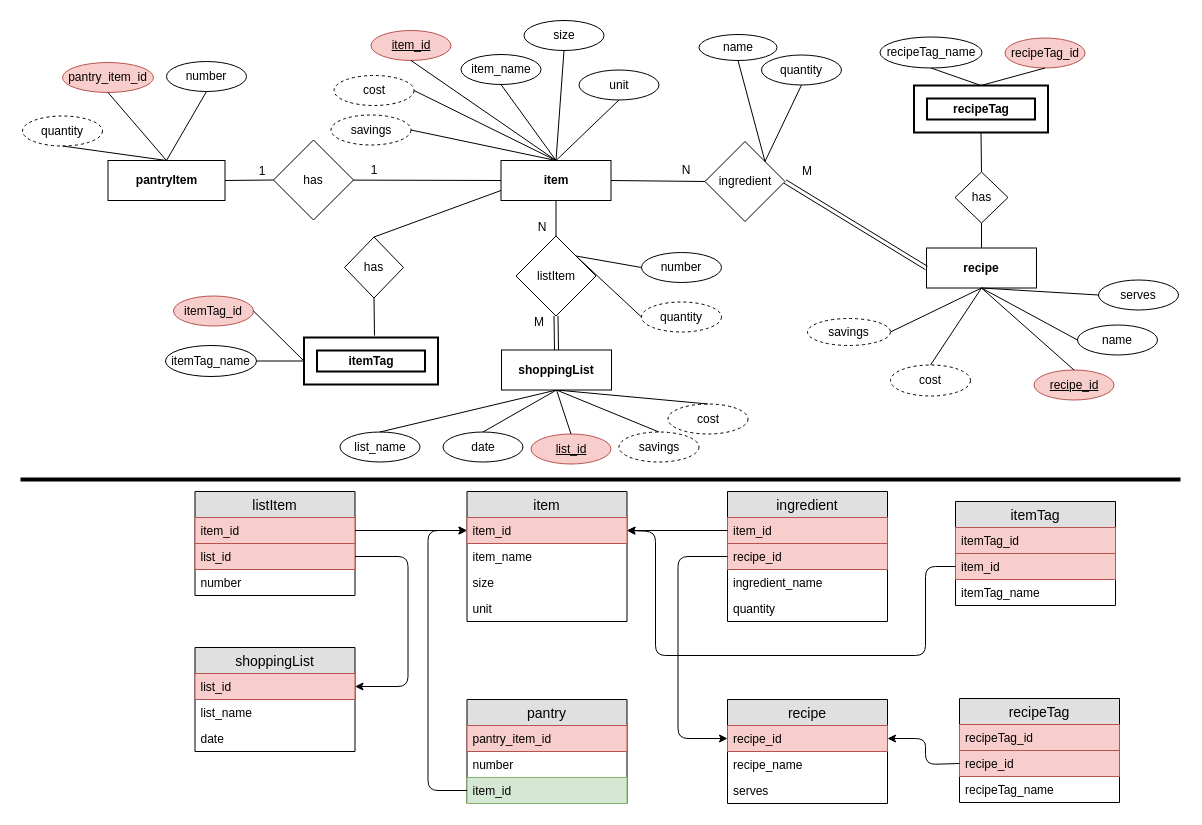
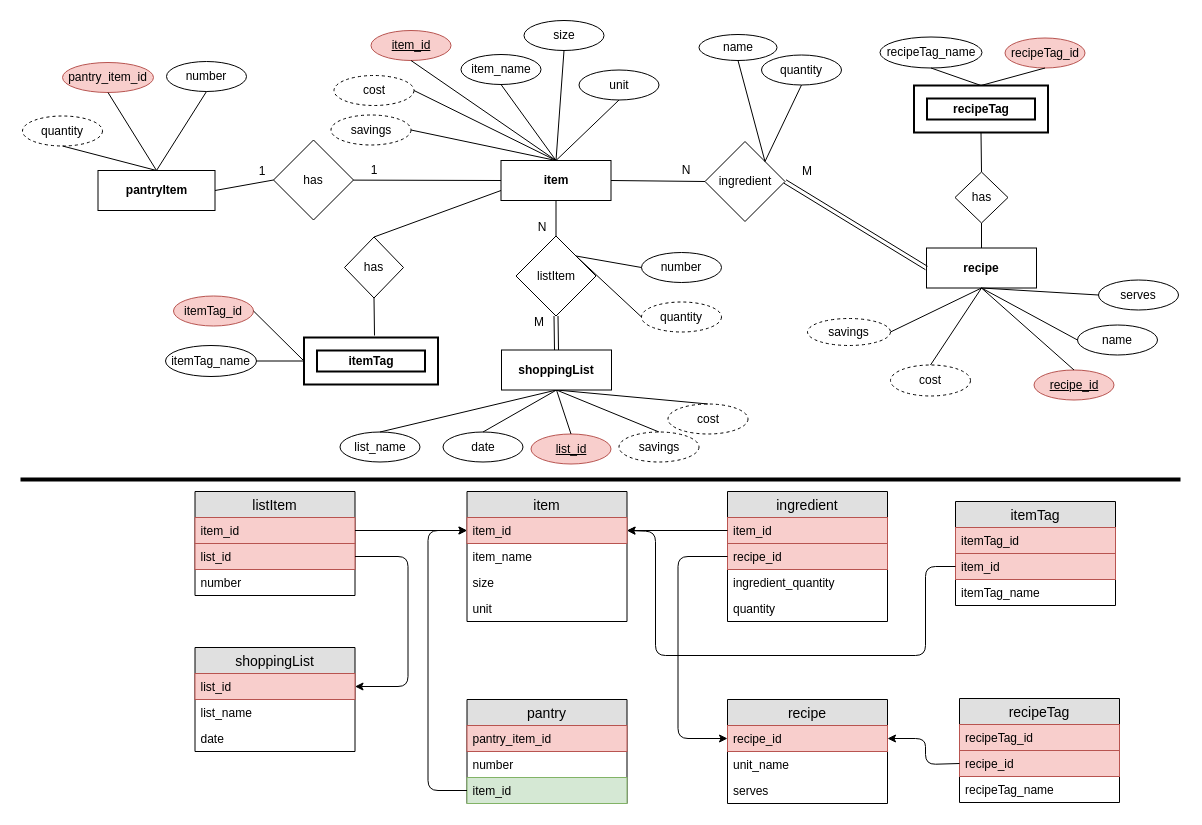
node "pantryItem": moved (167, 181) -> (157, 191)
node "ingredient_name": label "ingredient_name" -> "ingredient_quantity"
node "recipe_name": label "recipe_name" -> "unit_name"
